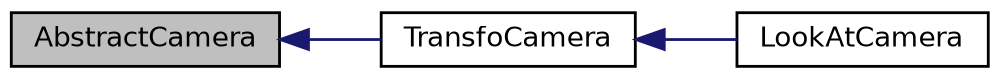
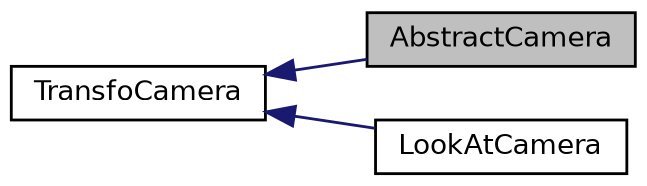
edge "TransfoCamera" -> "AbstractCamera": reversed
